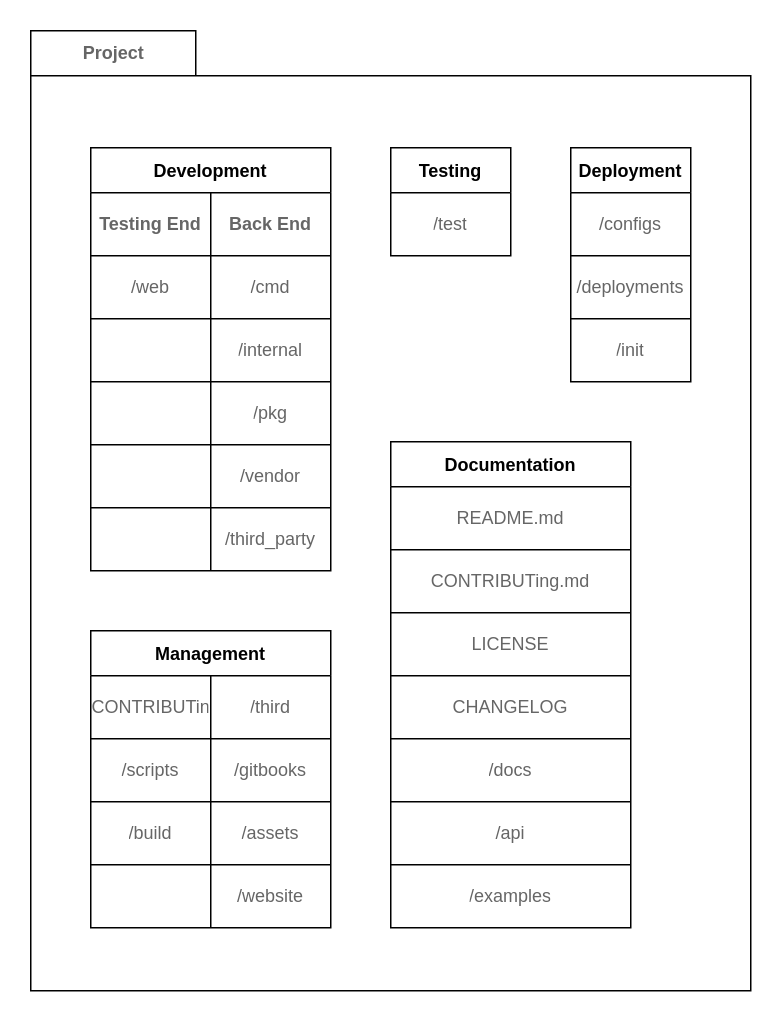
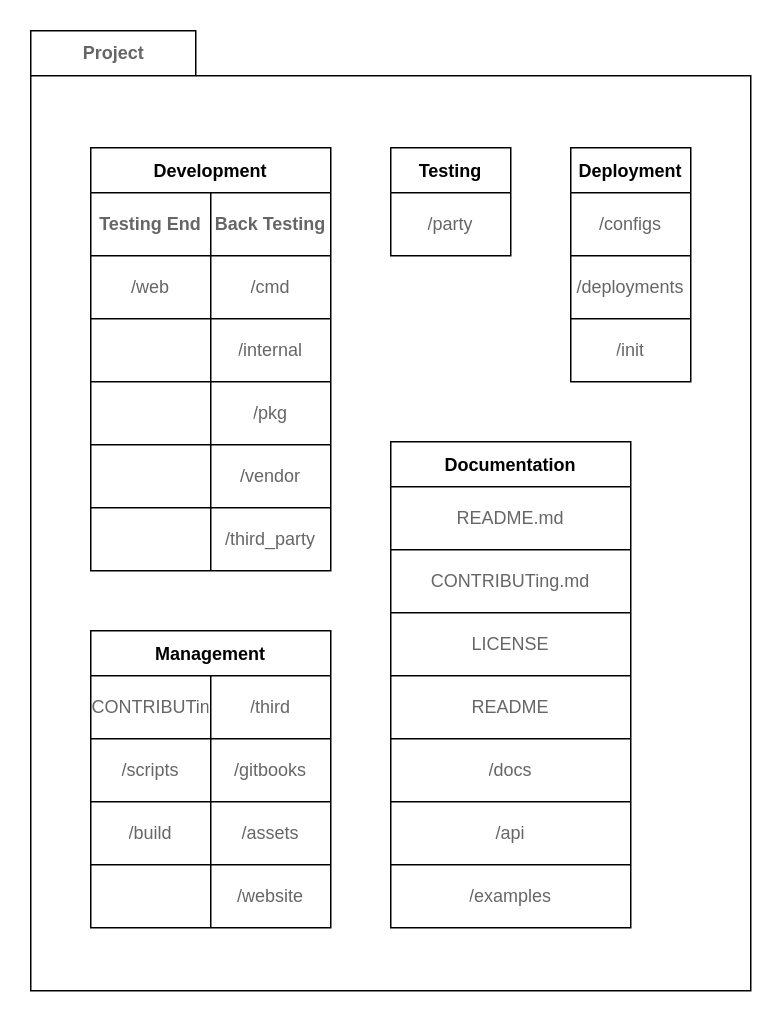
node "Back End": label "Back End" -> "Back Testing"
node "/test": label "/test" -> "/party"
node "CHANGELOG": label "CHANGELOG" -> "README"
